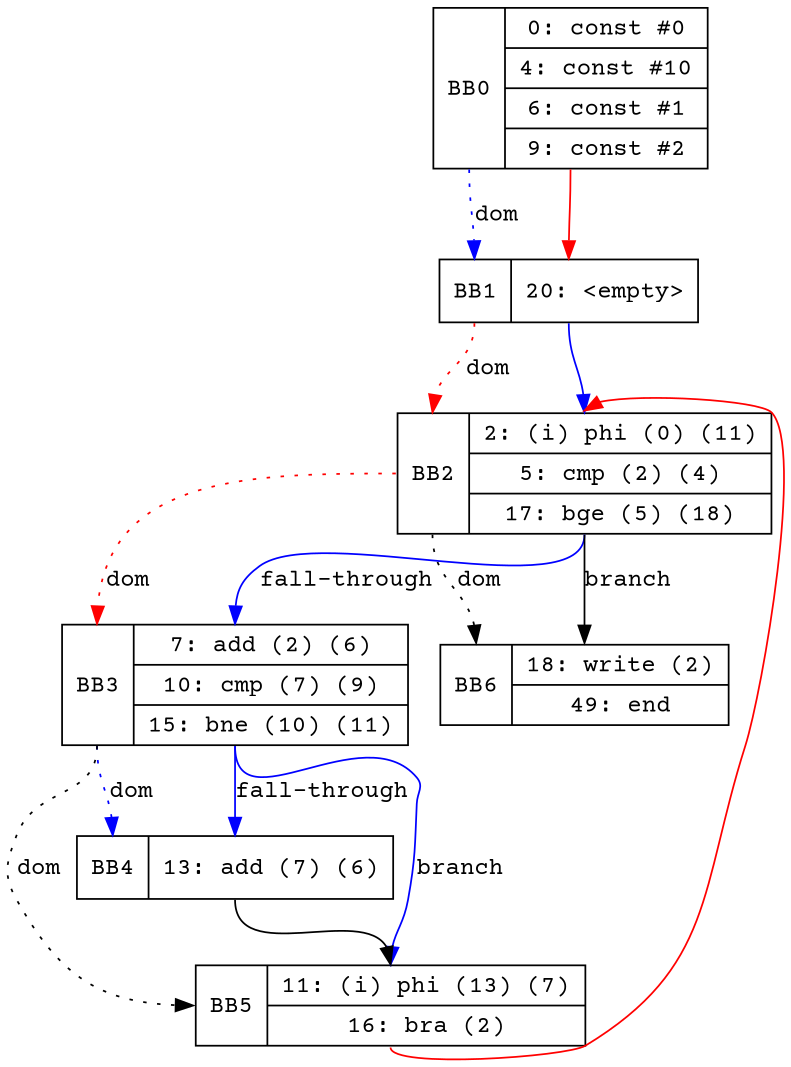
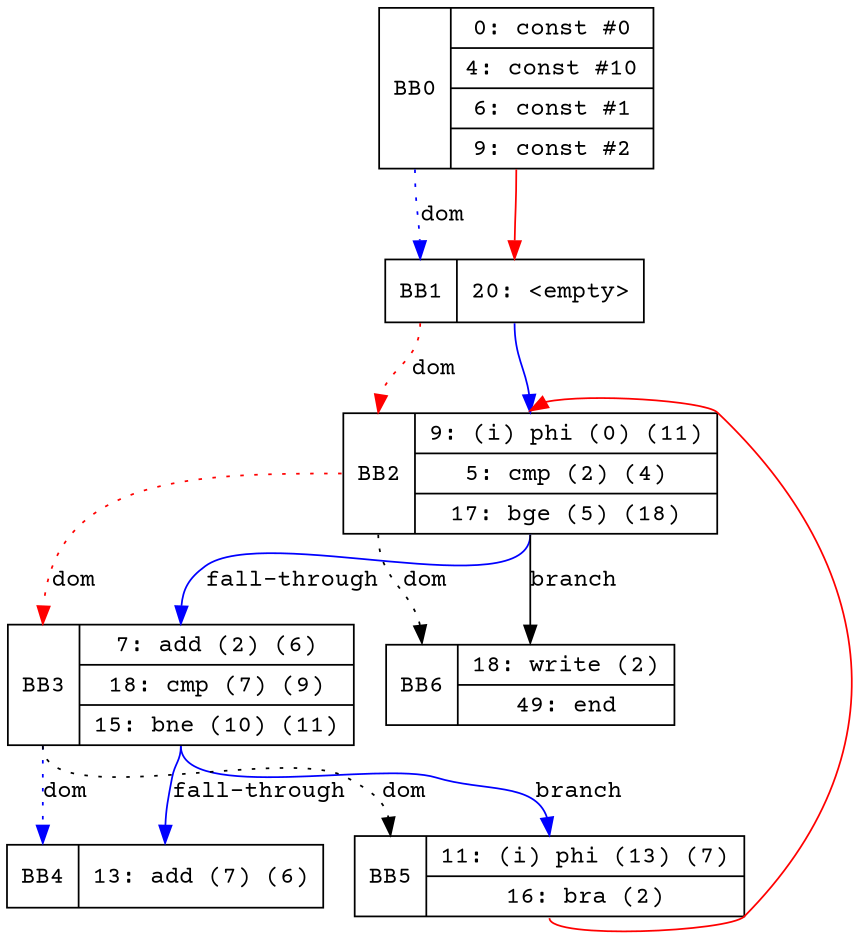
node "BB2": text "2: (i) phi (0) (11)" -> "9: (i) phi (0) (11)"
node "BB3": text "10: cmp (7) (9)" -> "18: cmp (7) (9)"
edge "BB4" -> "BB5": removed
